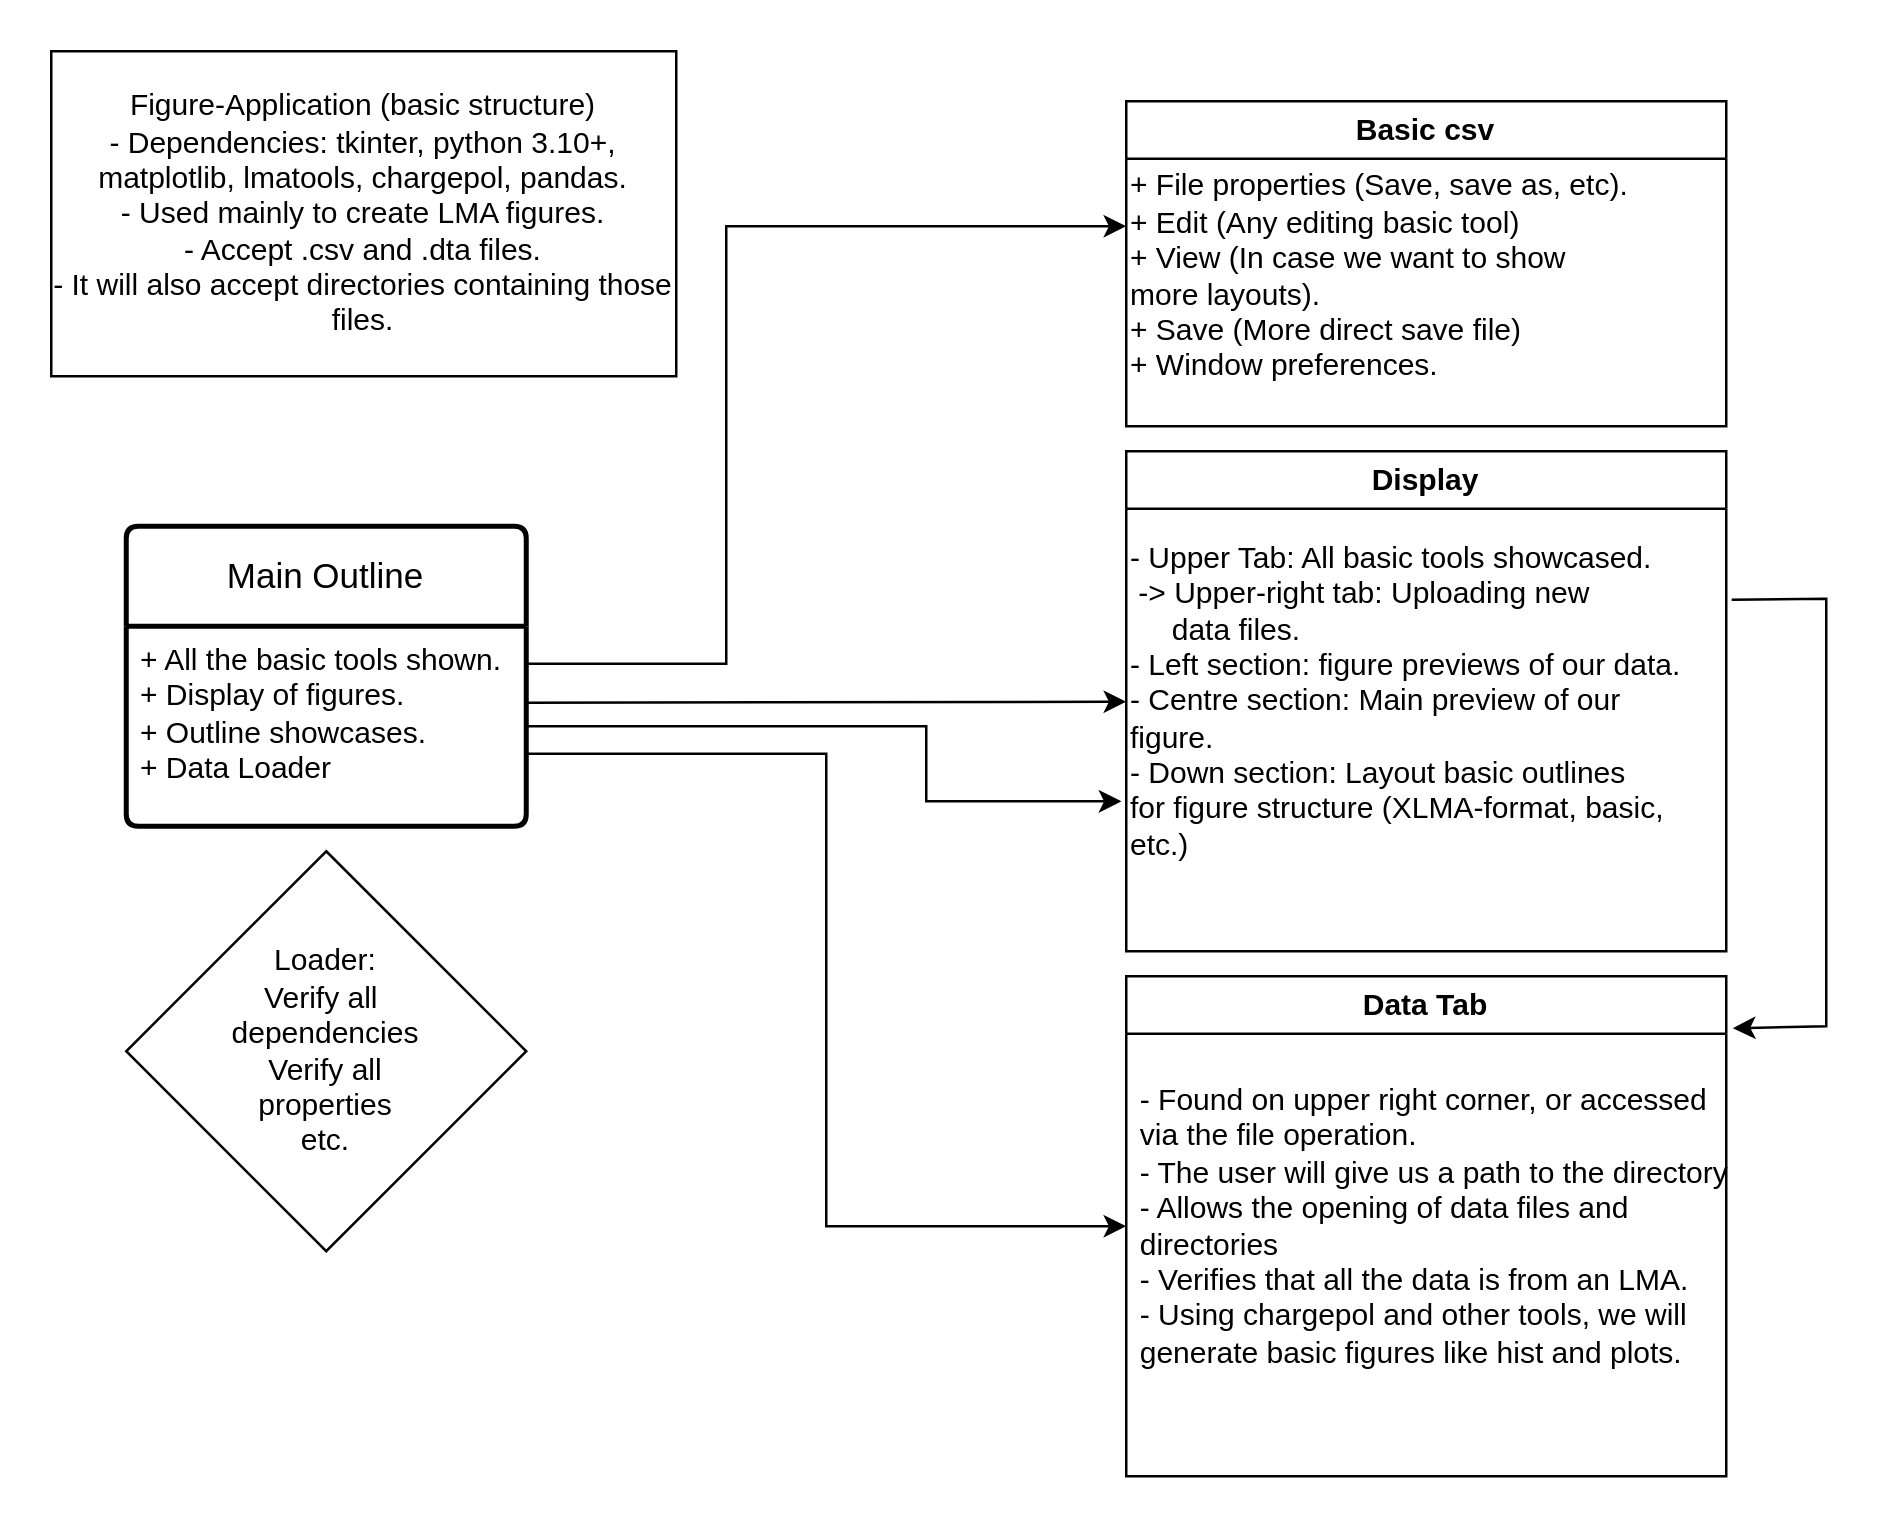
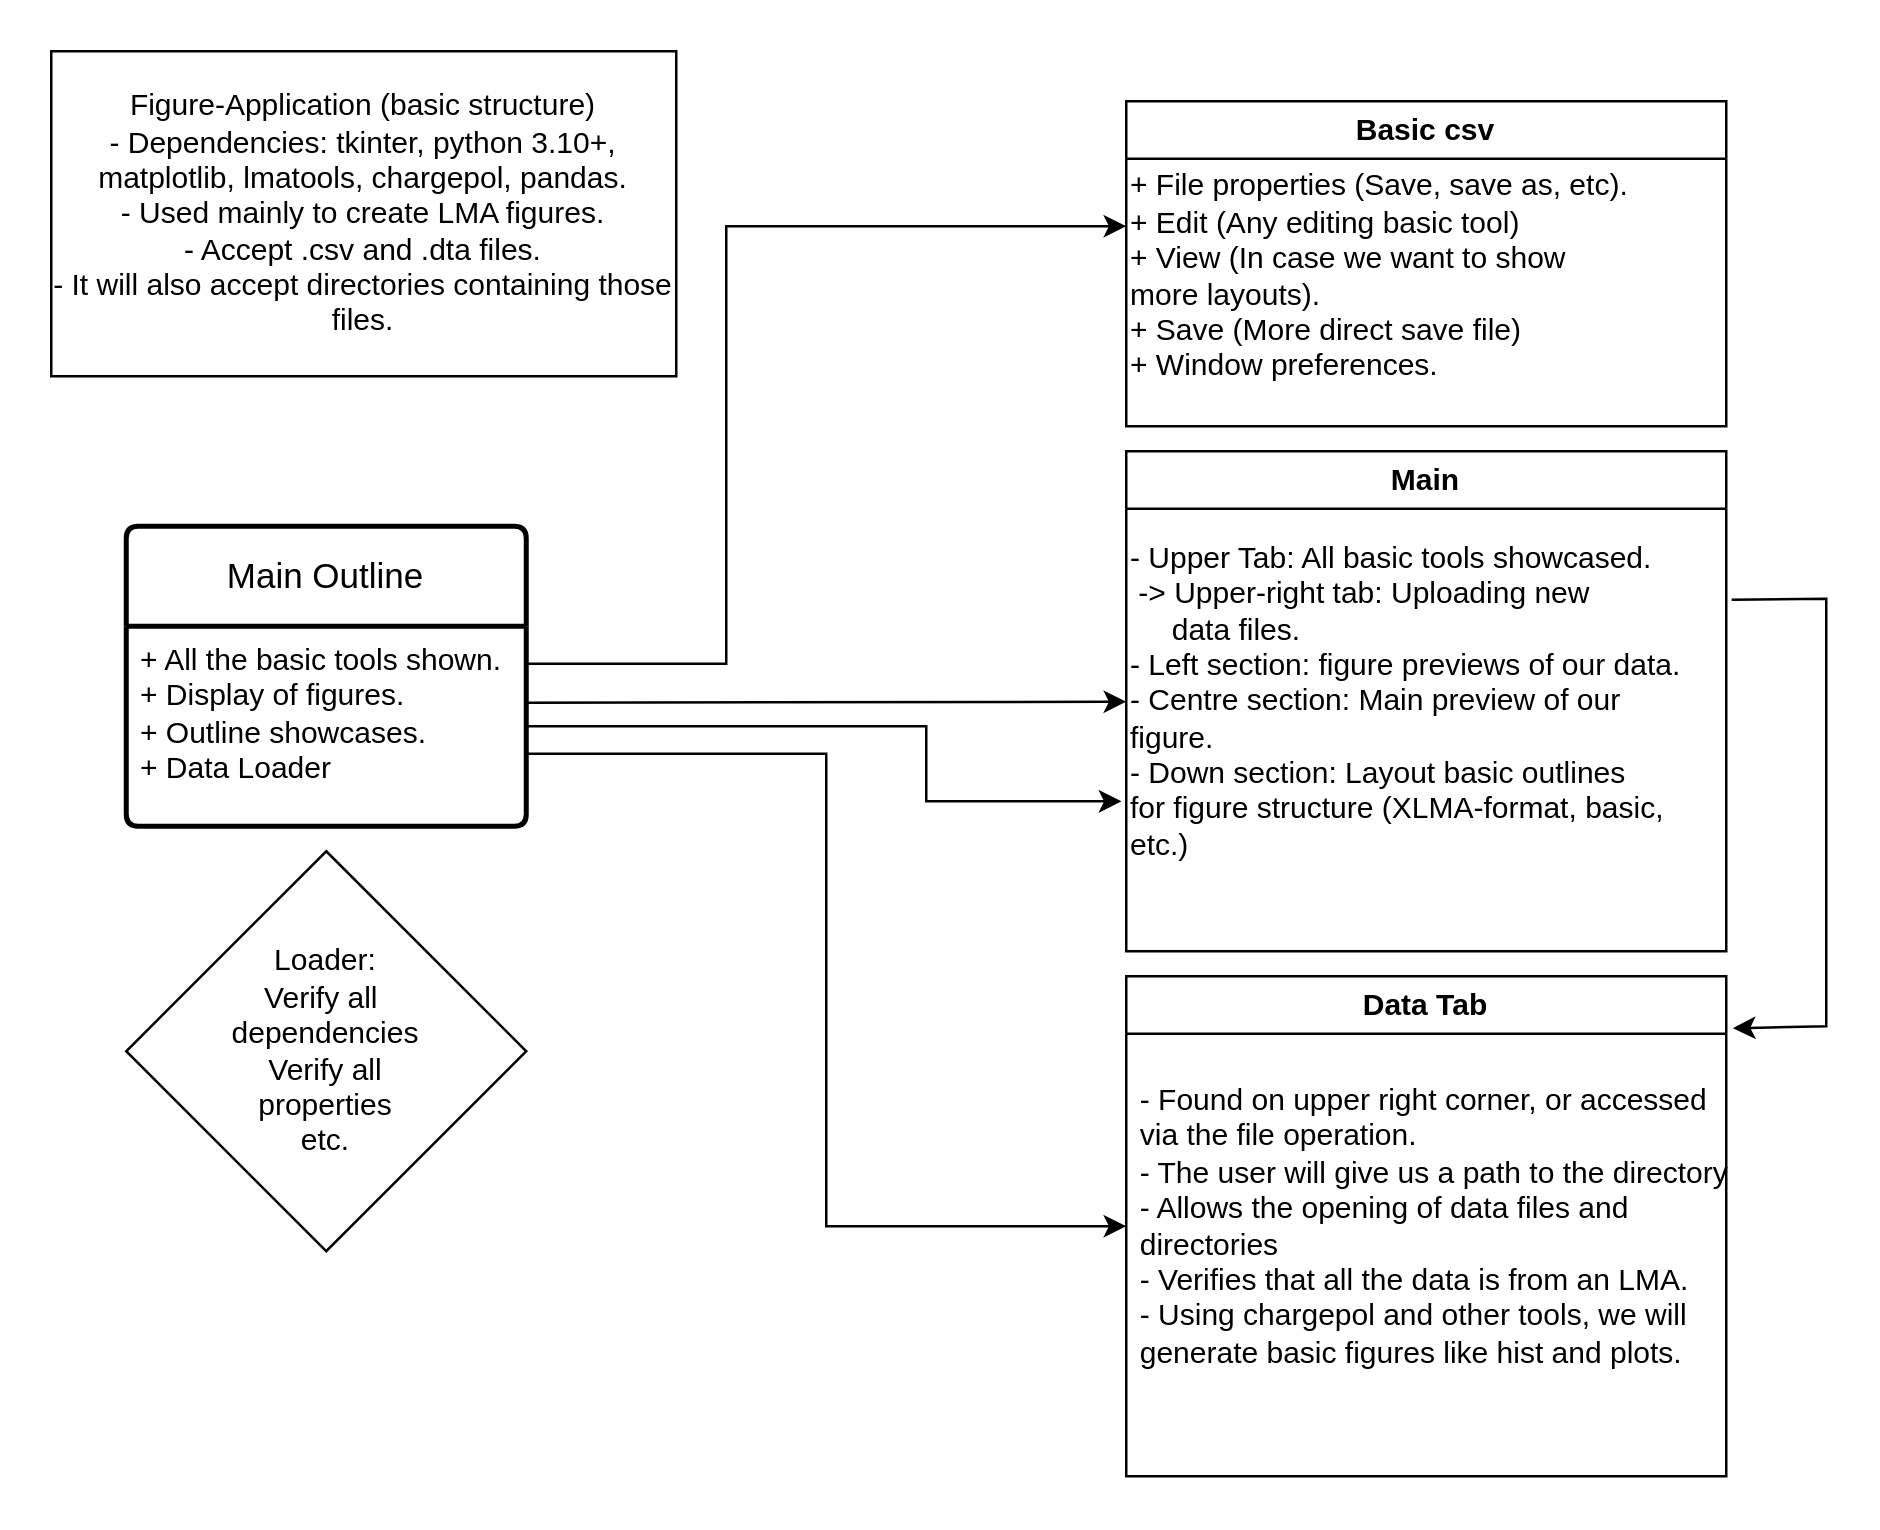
node "Display": label "Display" -> "Main"
